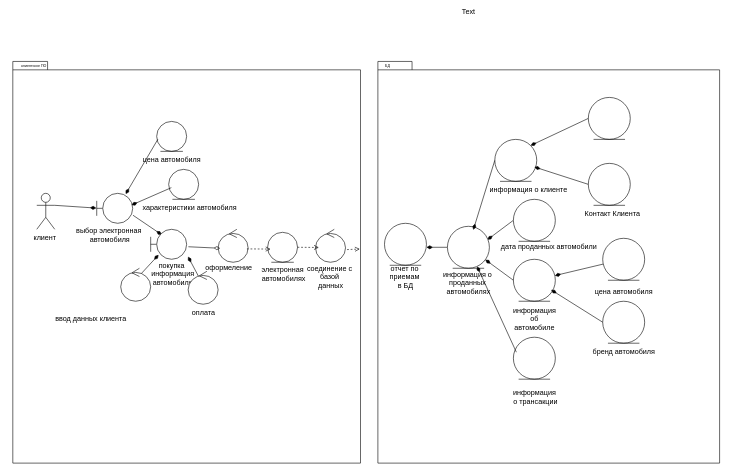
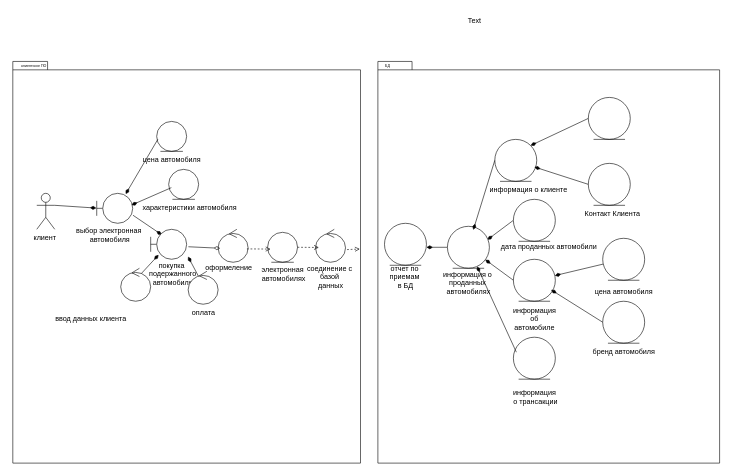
node "Text": moved (468, 12) -> (474, 21)
node "покупка информация автомобиля": label "покупка информация автомобиля" -> "покупка подержанного автомобиля"
